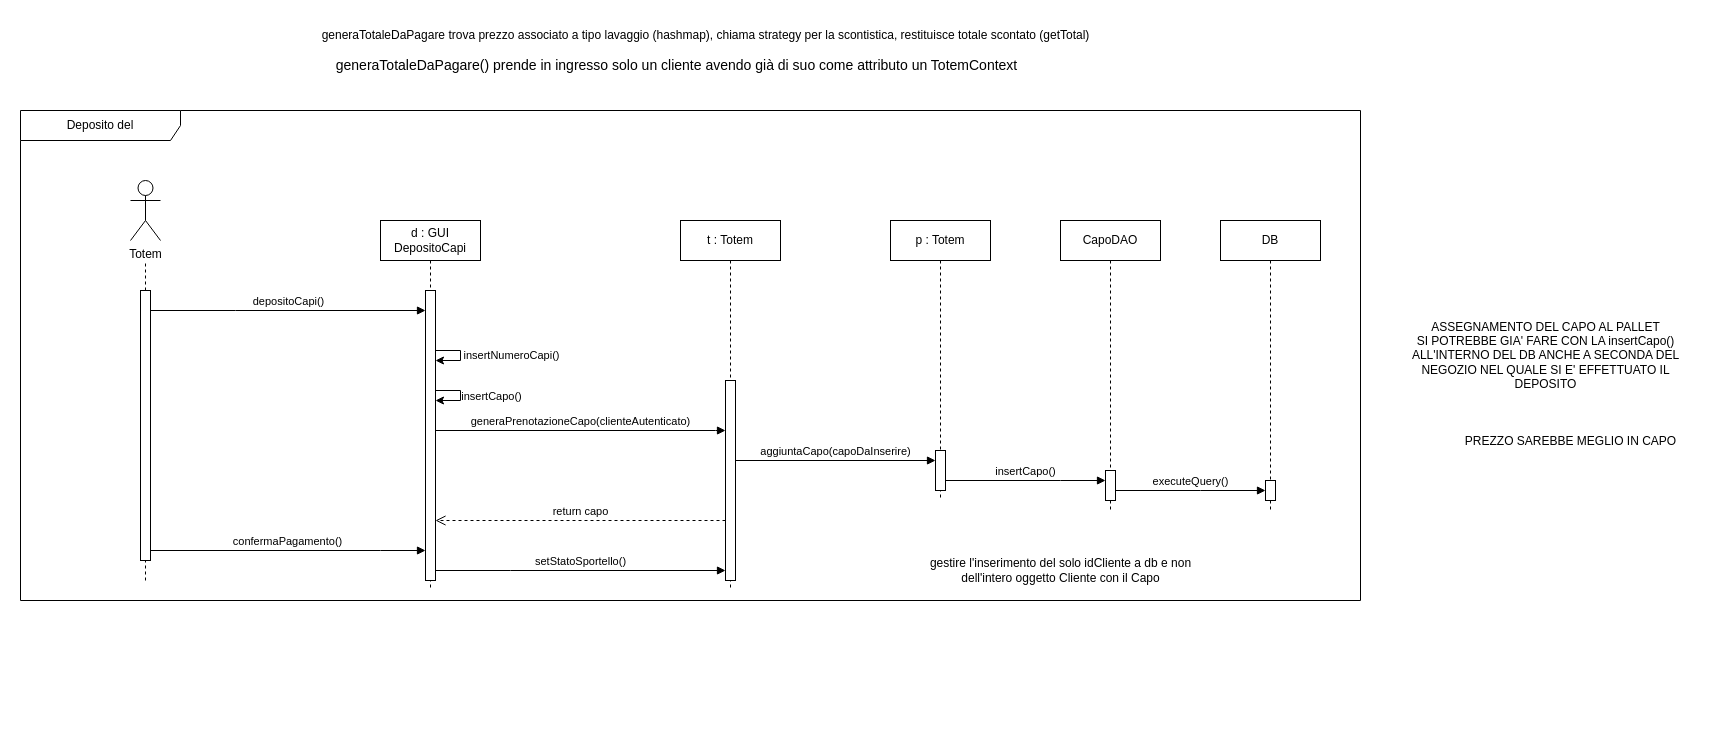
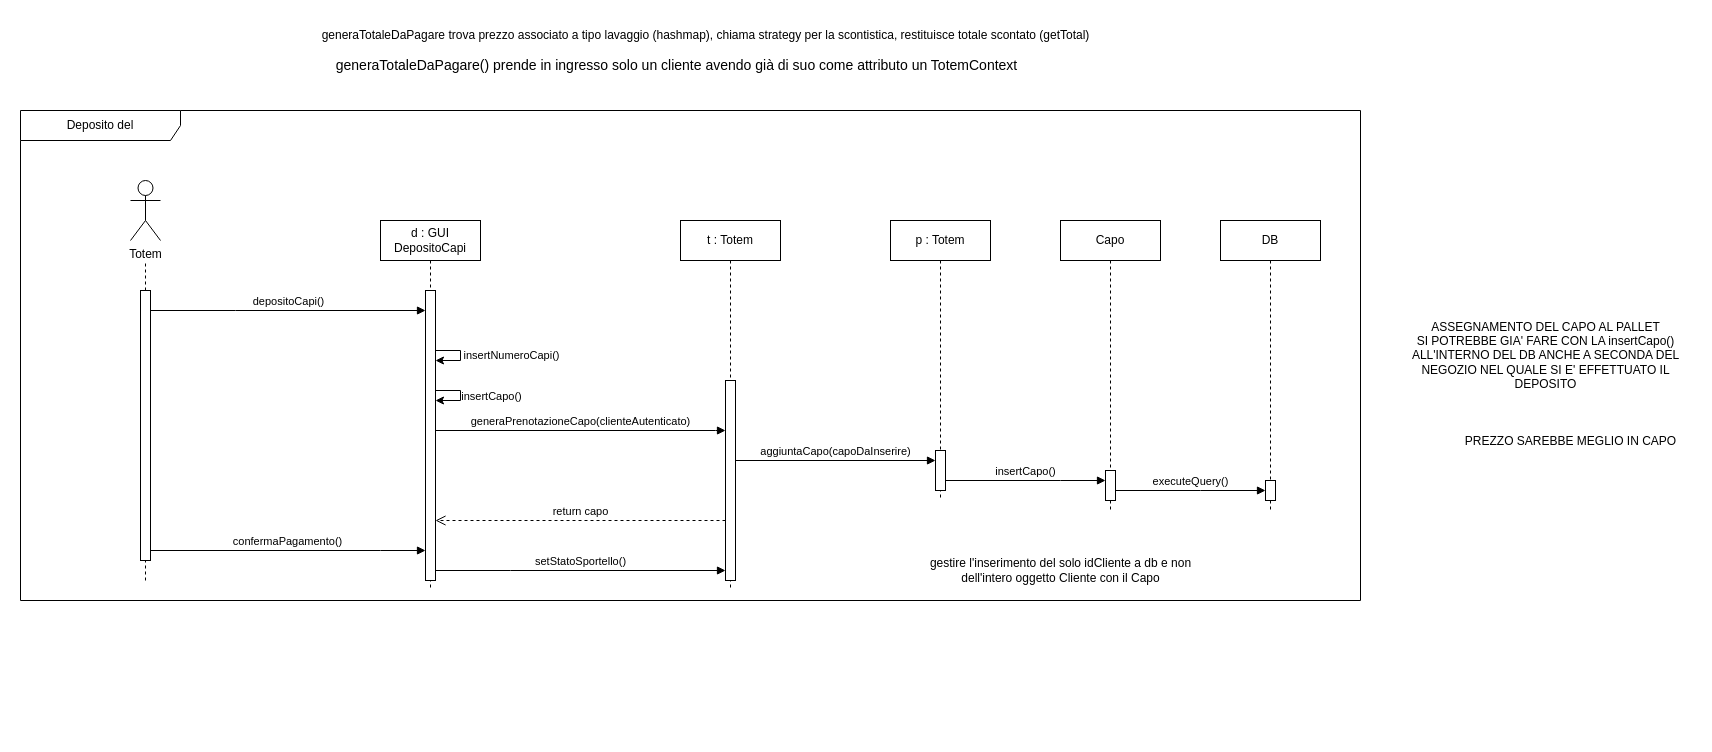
node "CapoDAO": label "CapoDAO" -> "Capo"
